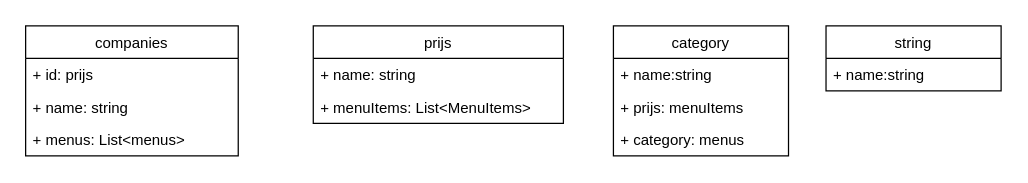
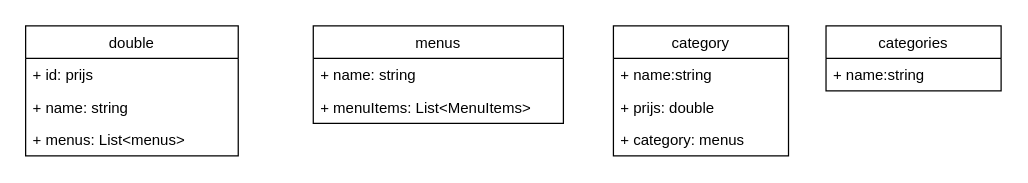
node "companies": label "companies" -> "double"
node "prijs": label "prijs" -> "menus"
node "string": label "string" -> "categories"
node "+ prijs: menuItems": label "+ prijs: menuItems" -> "+ prijs: double"
